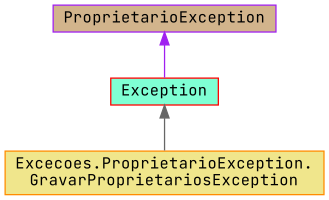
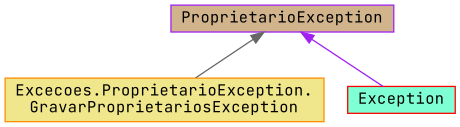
edge "Excecoes.ProprietarioException. GravarProprietariosException" -> "Exception": now "Excecoes.ProprietarioException. GravarProprietariosException" -> "ProprietarioException"
